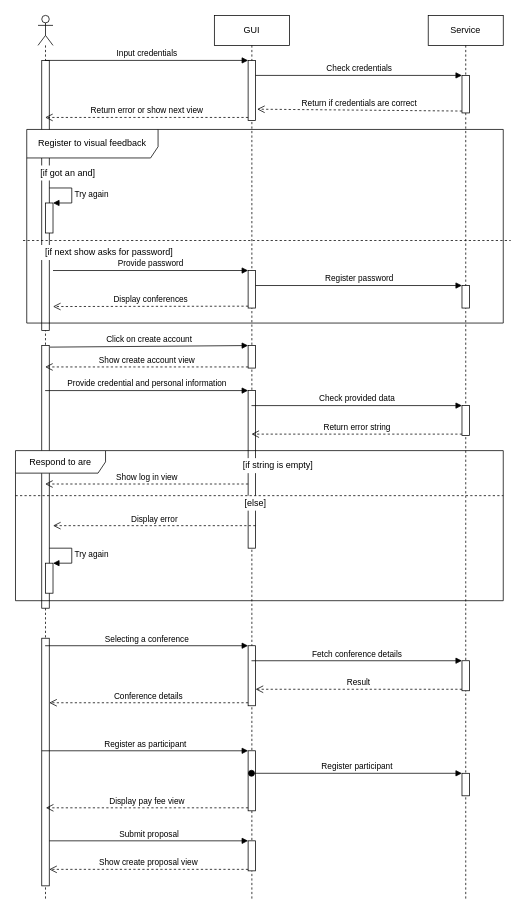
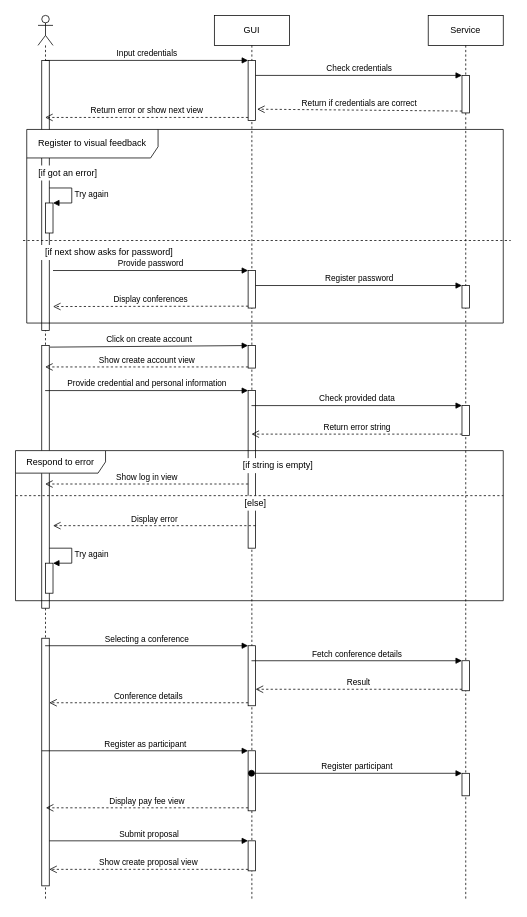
node "[if got an and]": label "[if got an and]" -> "[if got an error]"
node "Respond to are": label "Respond to are" -> "Respond to error"
